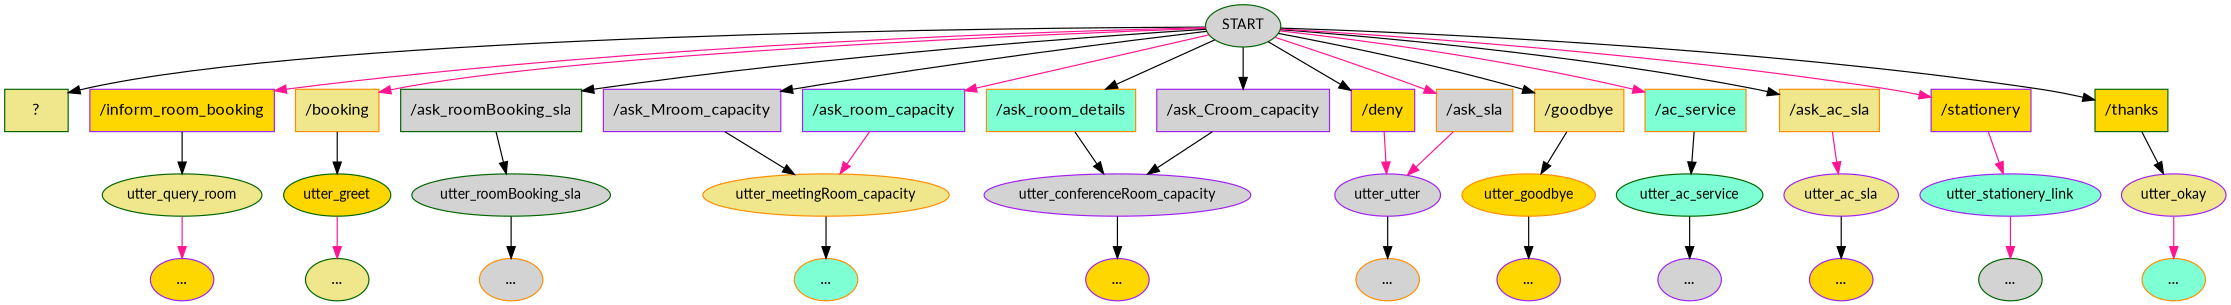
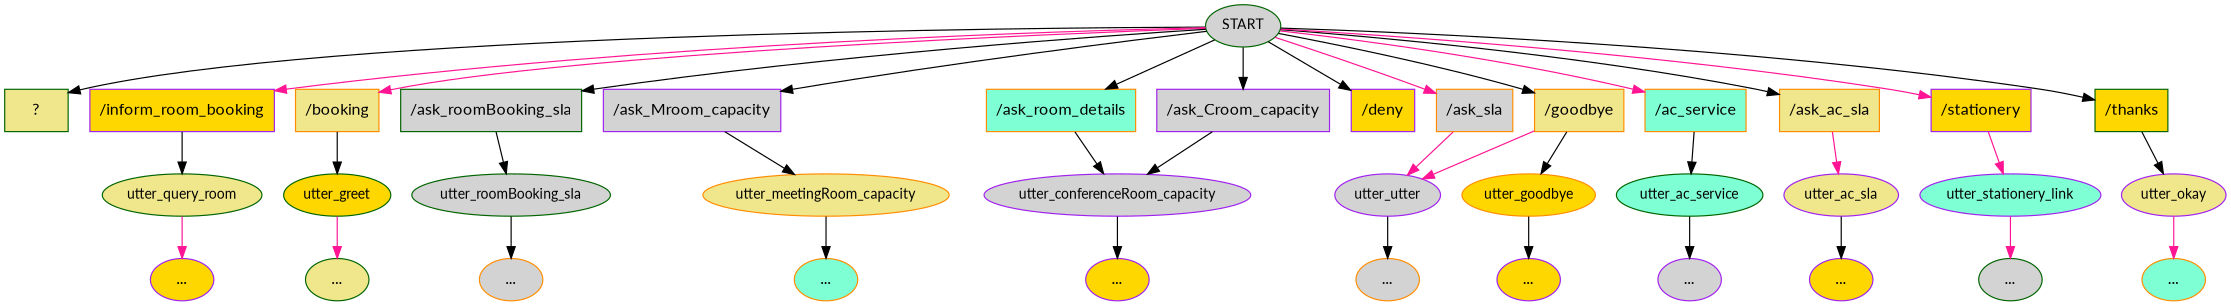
node "/ask_room_capacity": removed
edge "/deny" -> "utter_utter": now "/goodbye" -> "utter_utter"
